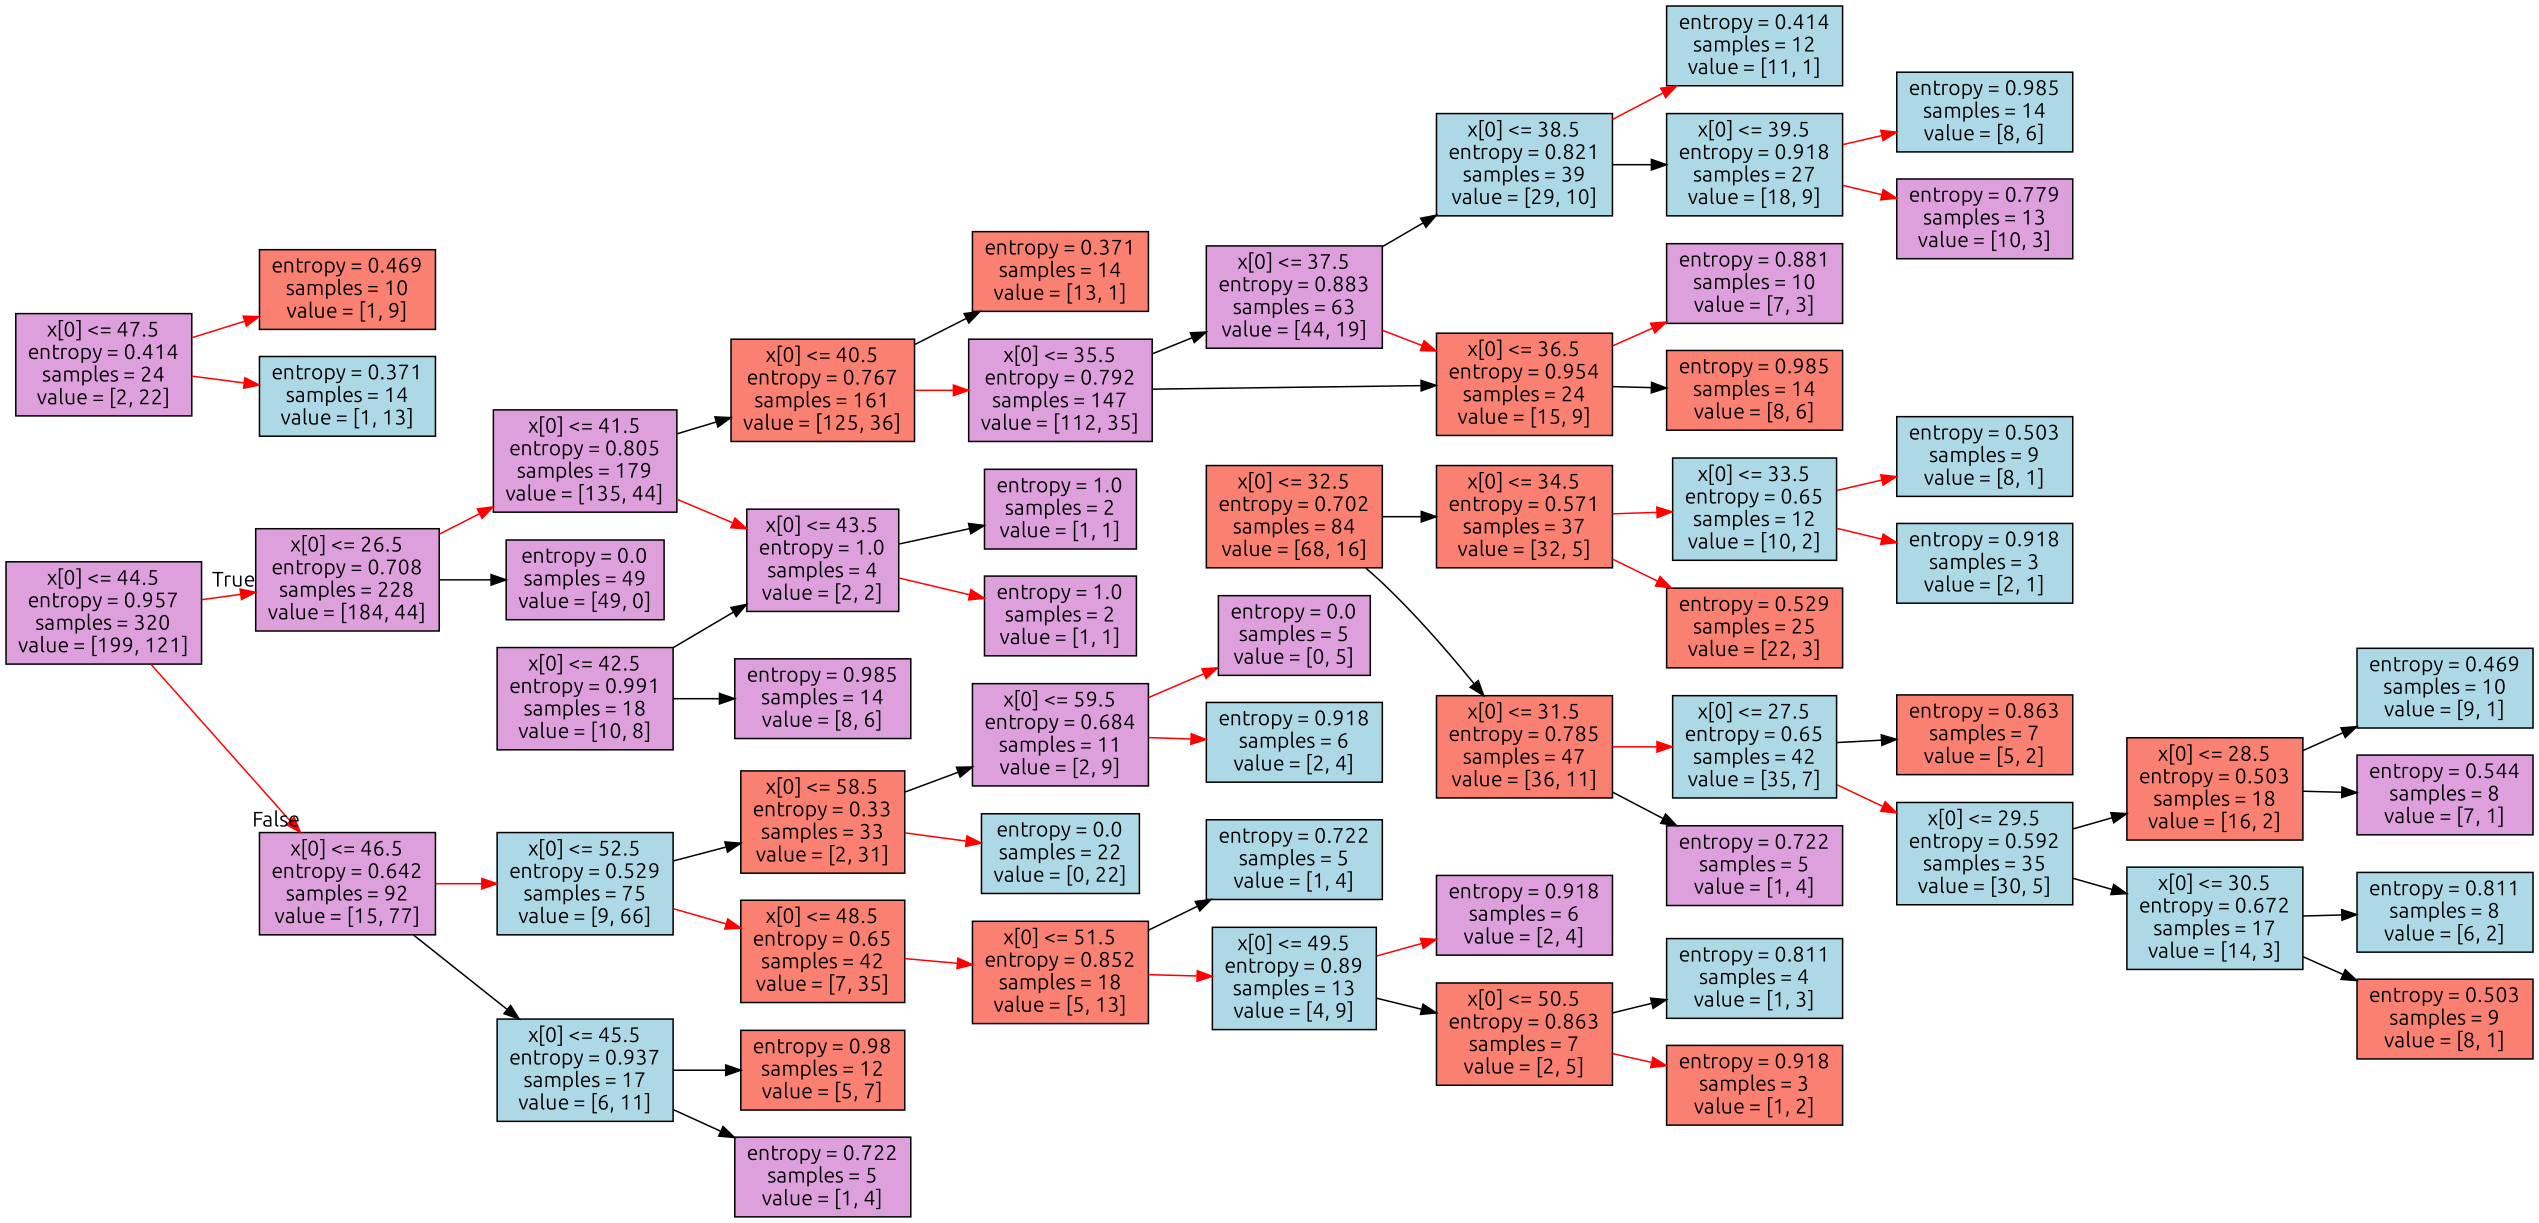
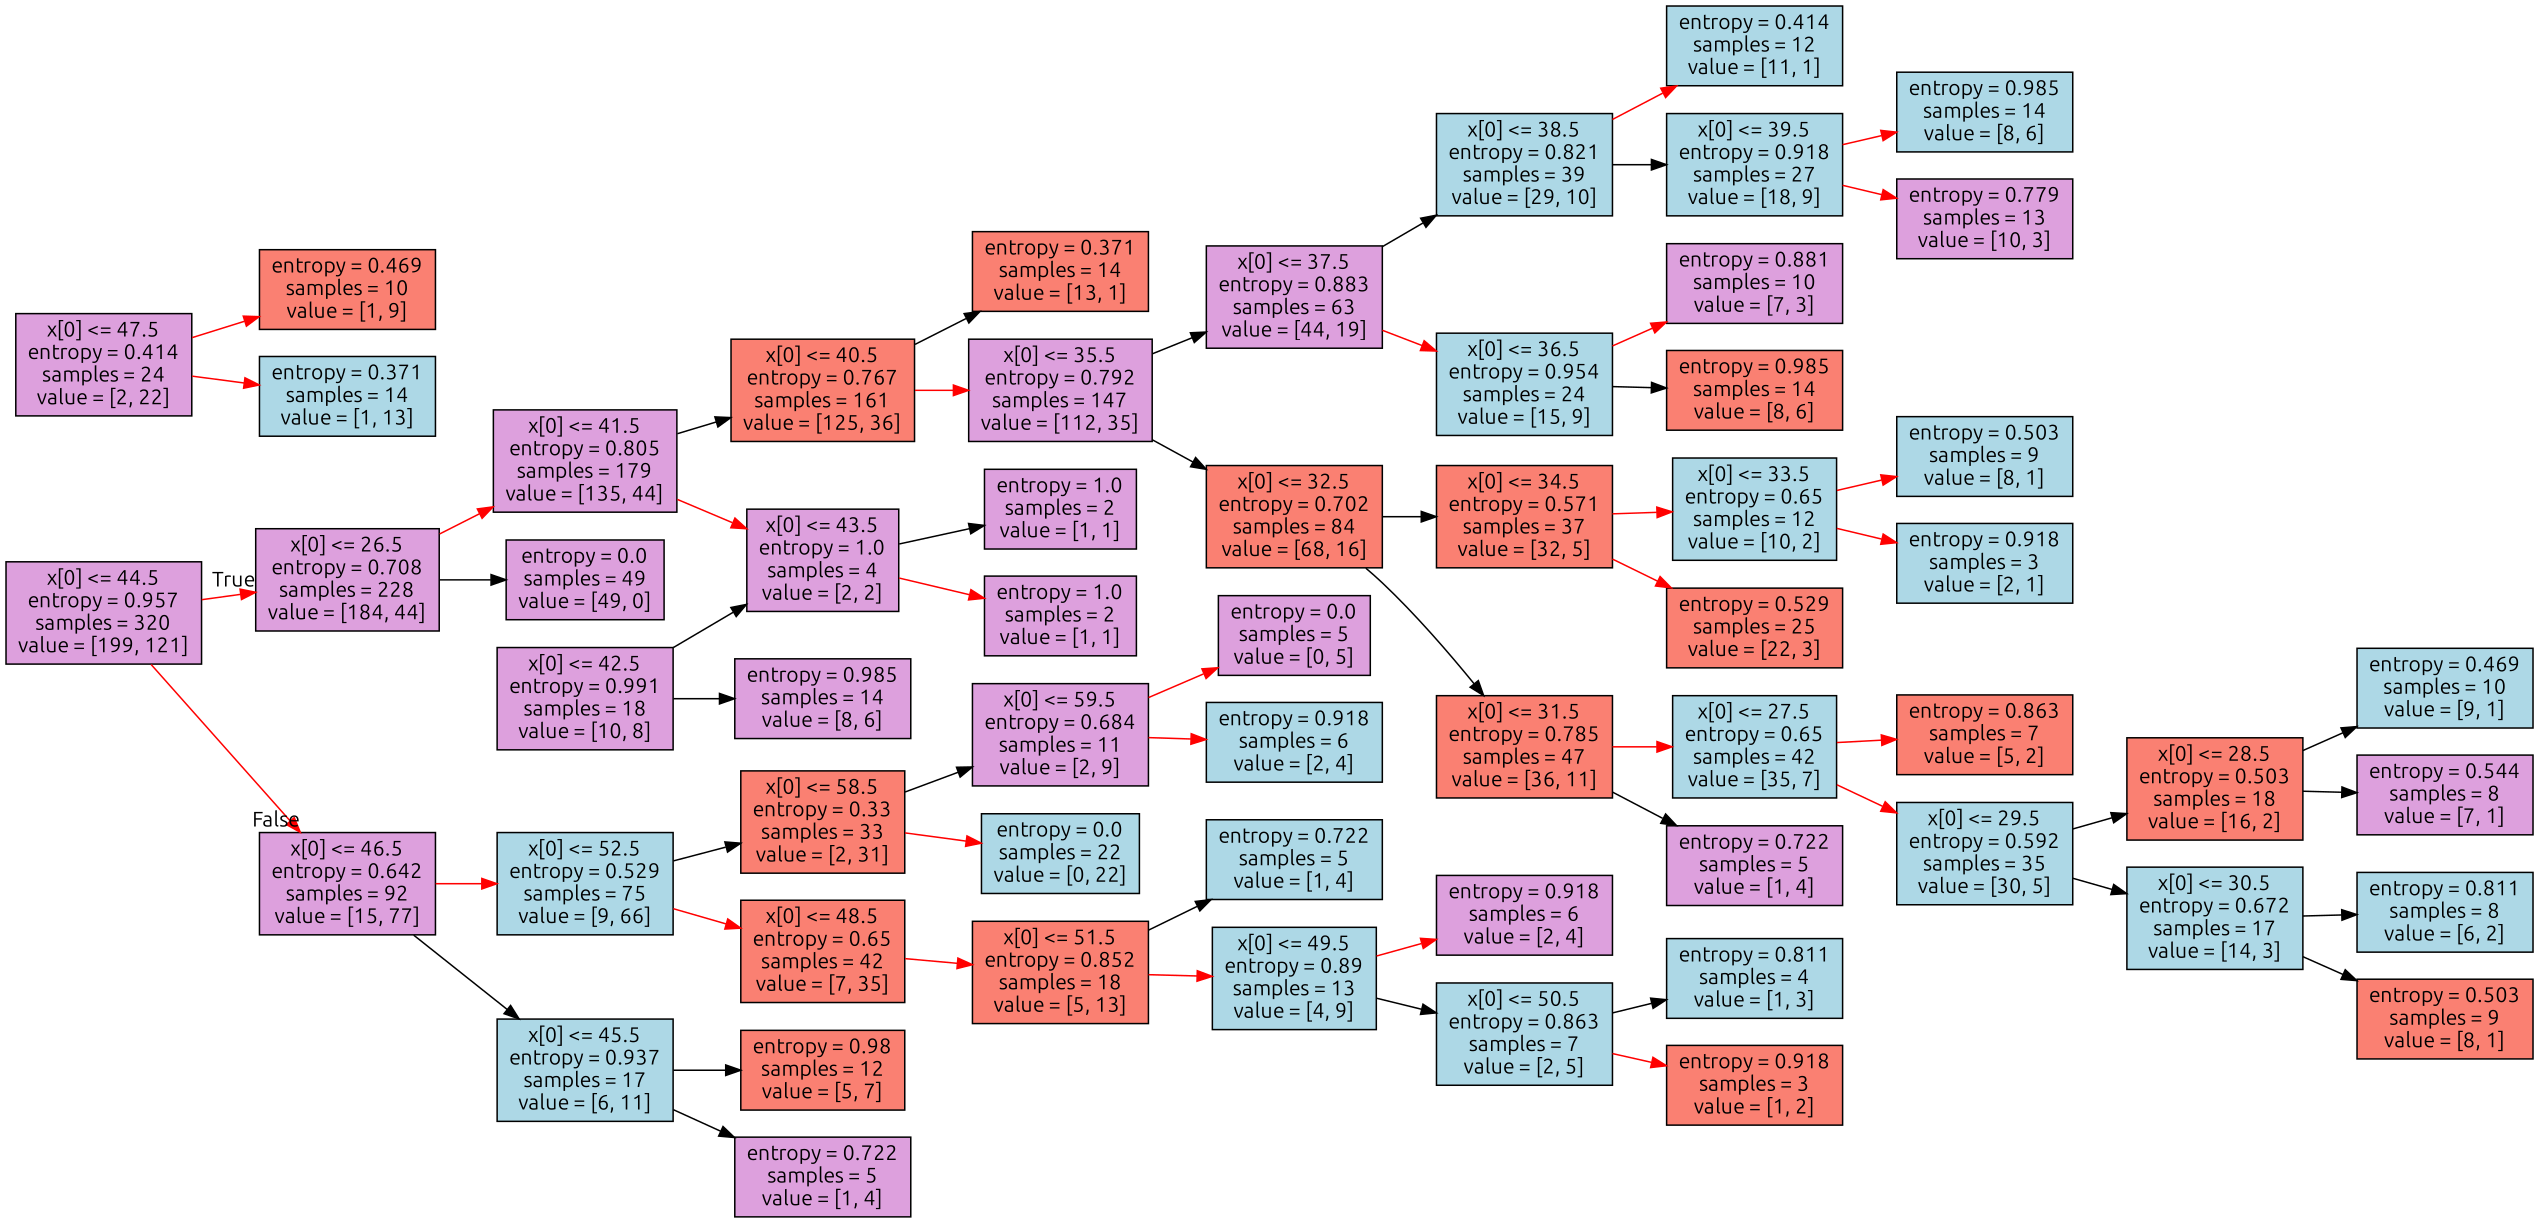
node "x[0] <= 36.5 entropy = 0.954 samples = 24 value = [15, 9]": fillcolor salmon -> lightblue
edge "x[0] <= 35.5 entropy = 0.792 samples = 147 value = [112, 35]" -> "x[0] <= 36.5 entropy = 0.954 samples = 24 value = [15, 9]": now "x[0] <= 35.5 entropy = 0.792 samples = 147 value = [112, 35]" -> "x[0] <= 32.5 entropy = 0.702 samples = 84 value = [68, 16]"
edge "x[0] <= 27.5 entropy = 0.65 samples = 42 value = [35, 7]" -> "entropy = 0.863 samples = 7 value = [5, 2]": color black -> red
node "x[0] <= 50.5 entropy = 0.863 samples = 7 value = [2, 5]": fillcolor salmon -> lightblue
